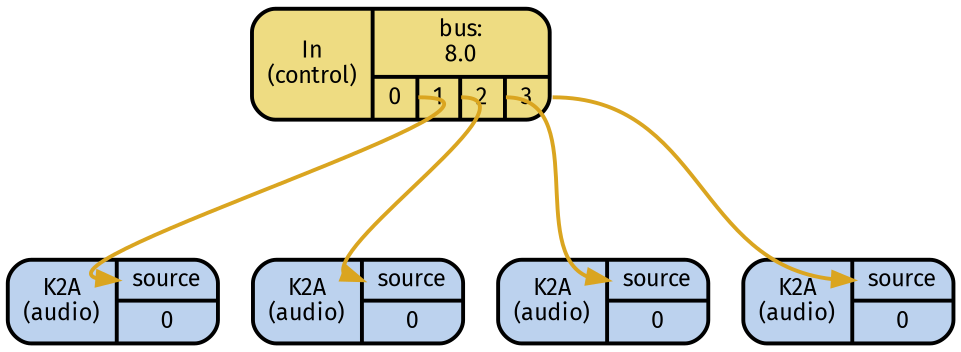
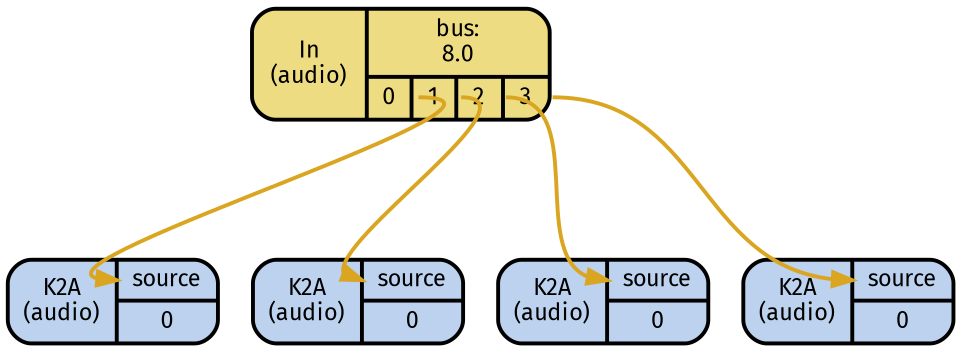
node "In": text "(control)" -> "(audio)"
